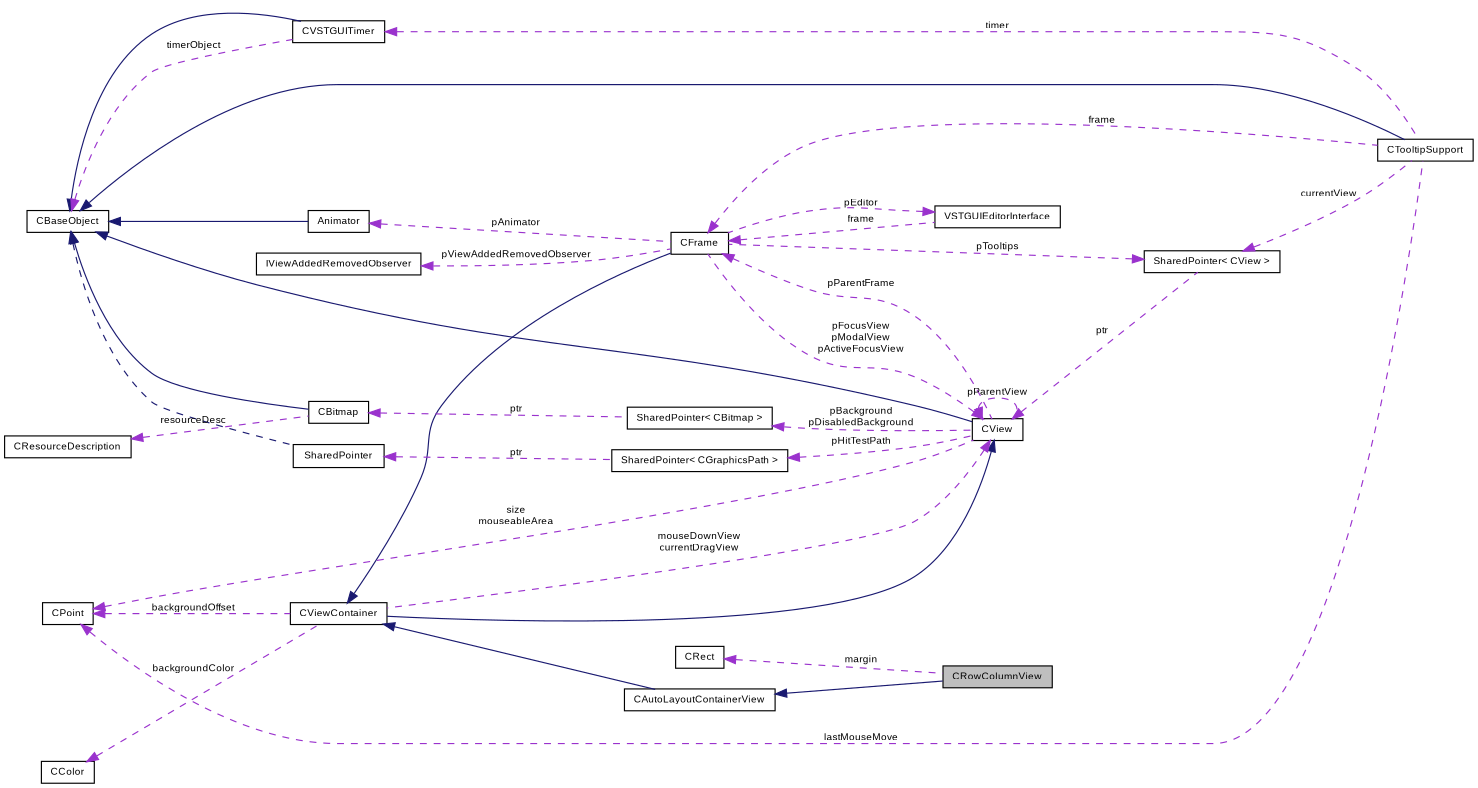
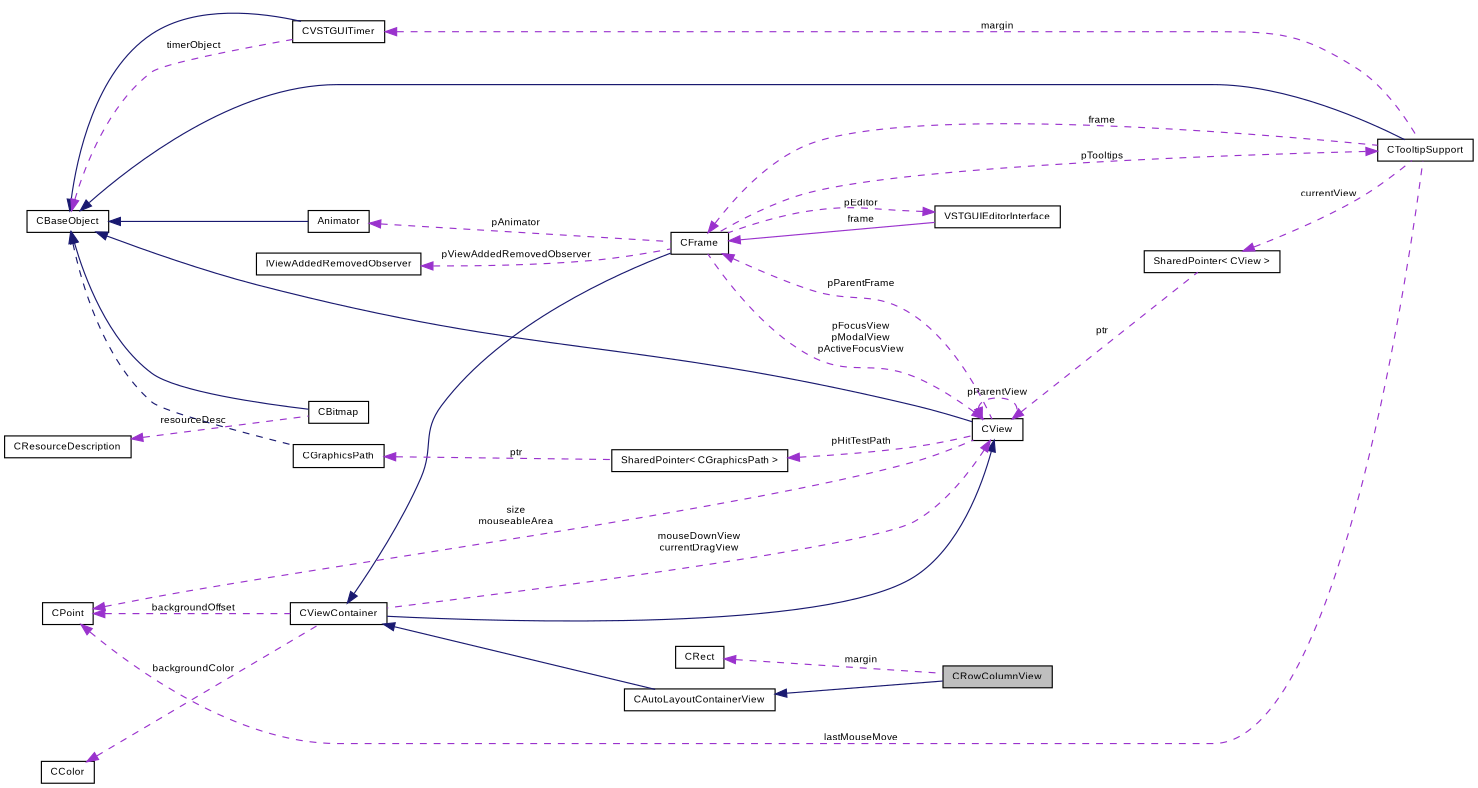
edge "CTooltipSupport" -> "CVSTGUITimer": label "timer" -> "margin"
edge "VSTGUIEditorInterface" -> "CFrame": style dashed -> solid
edge "CFrame" -> "SharedPointer< CView >": now "CFrame" -> "CTooltipSupport"
node "SharedPointer< CBitmap >": removed
node "SharedPointer": label "SharedPointer" -> "CGraphicsPath"
